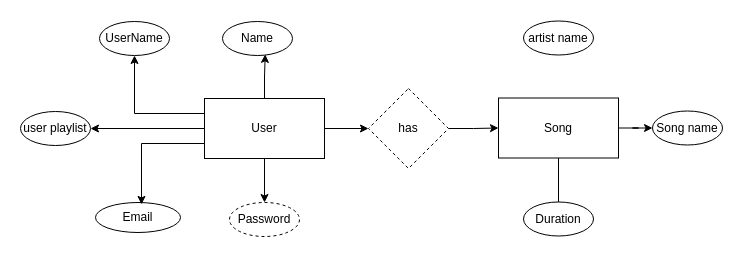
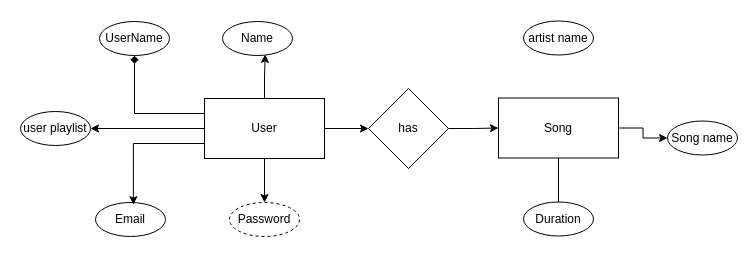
edge "User" -> "UserName": arrowhead classic -> diamond
node "Song name": moved (688, 128) -> (703, 138)
node "has": style dashed -> solid
node "Email": size 85x30 -> 70x34
